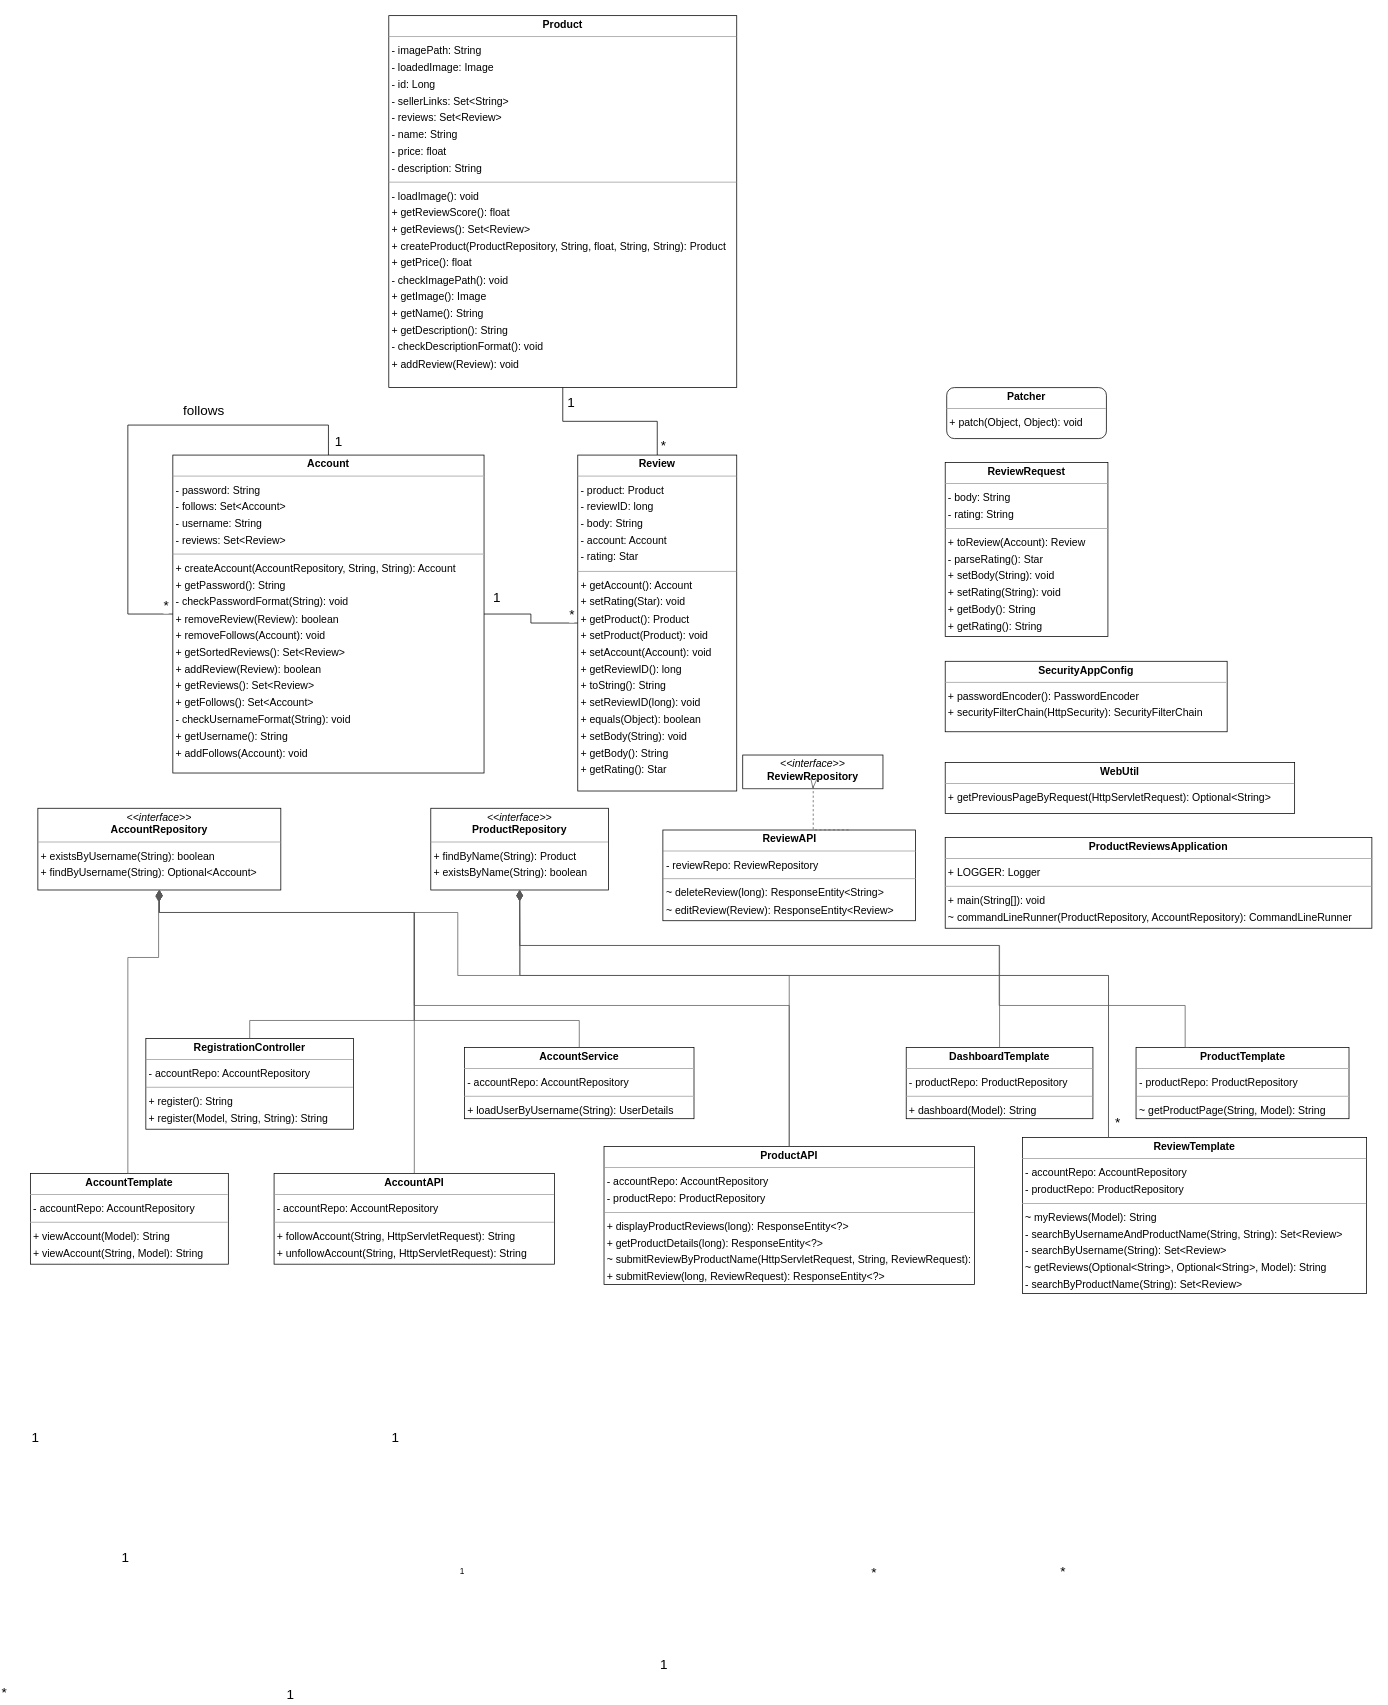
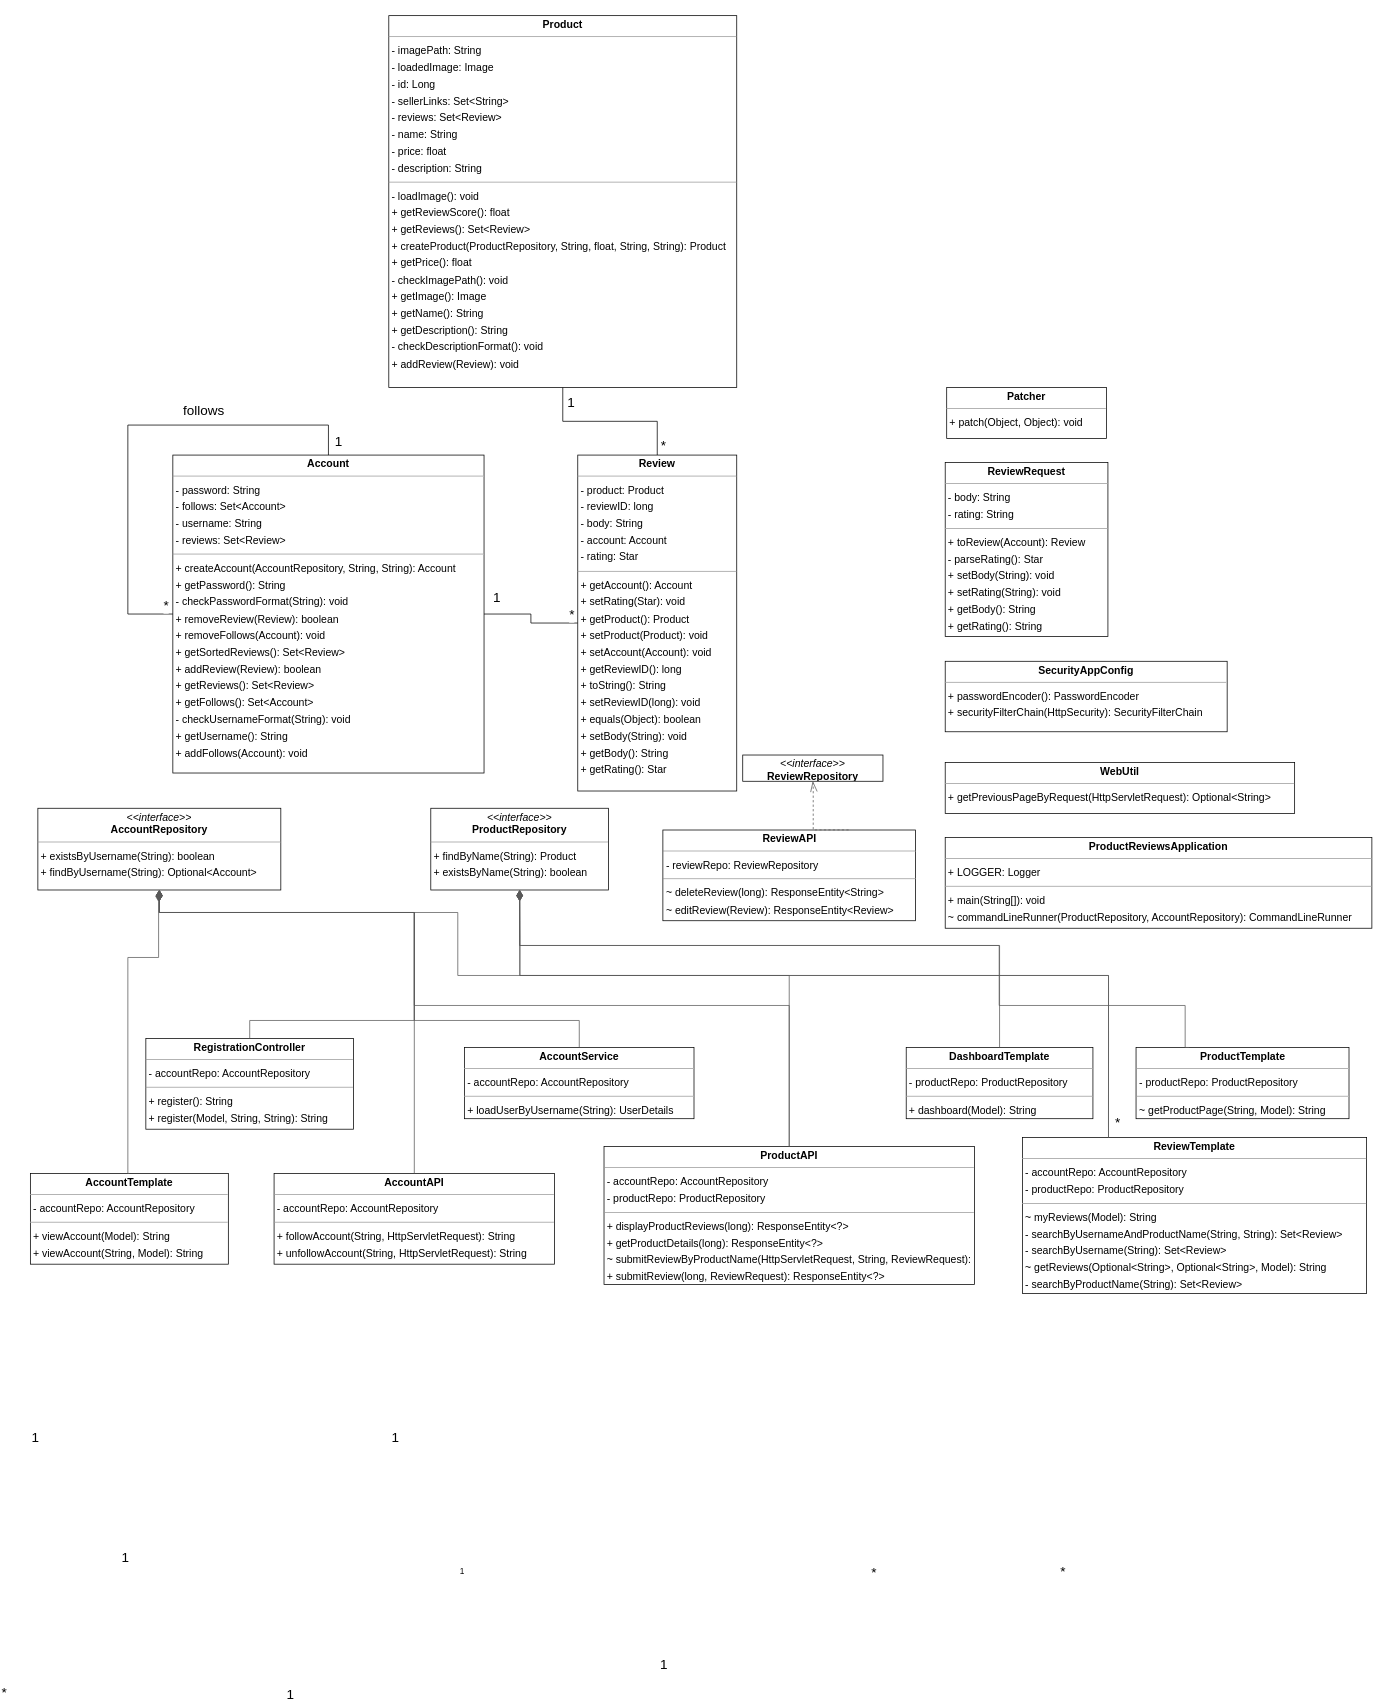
node "Patcher + patch(Object, Object): void": shape rounded rectangle -> rectangle
node "<<interface>> ReviewRepository": size 140x34 -> 140x26
